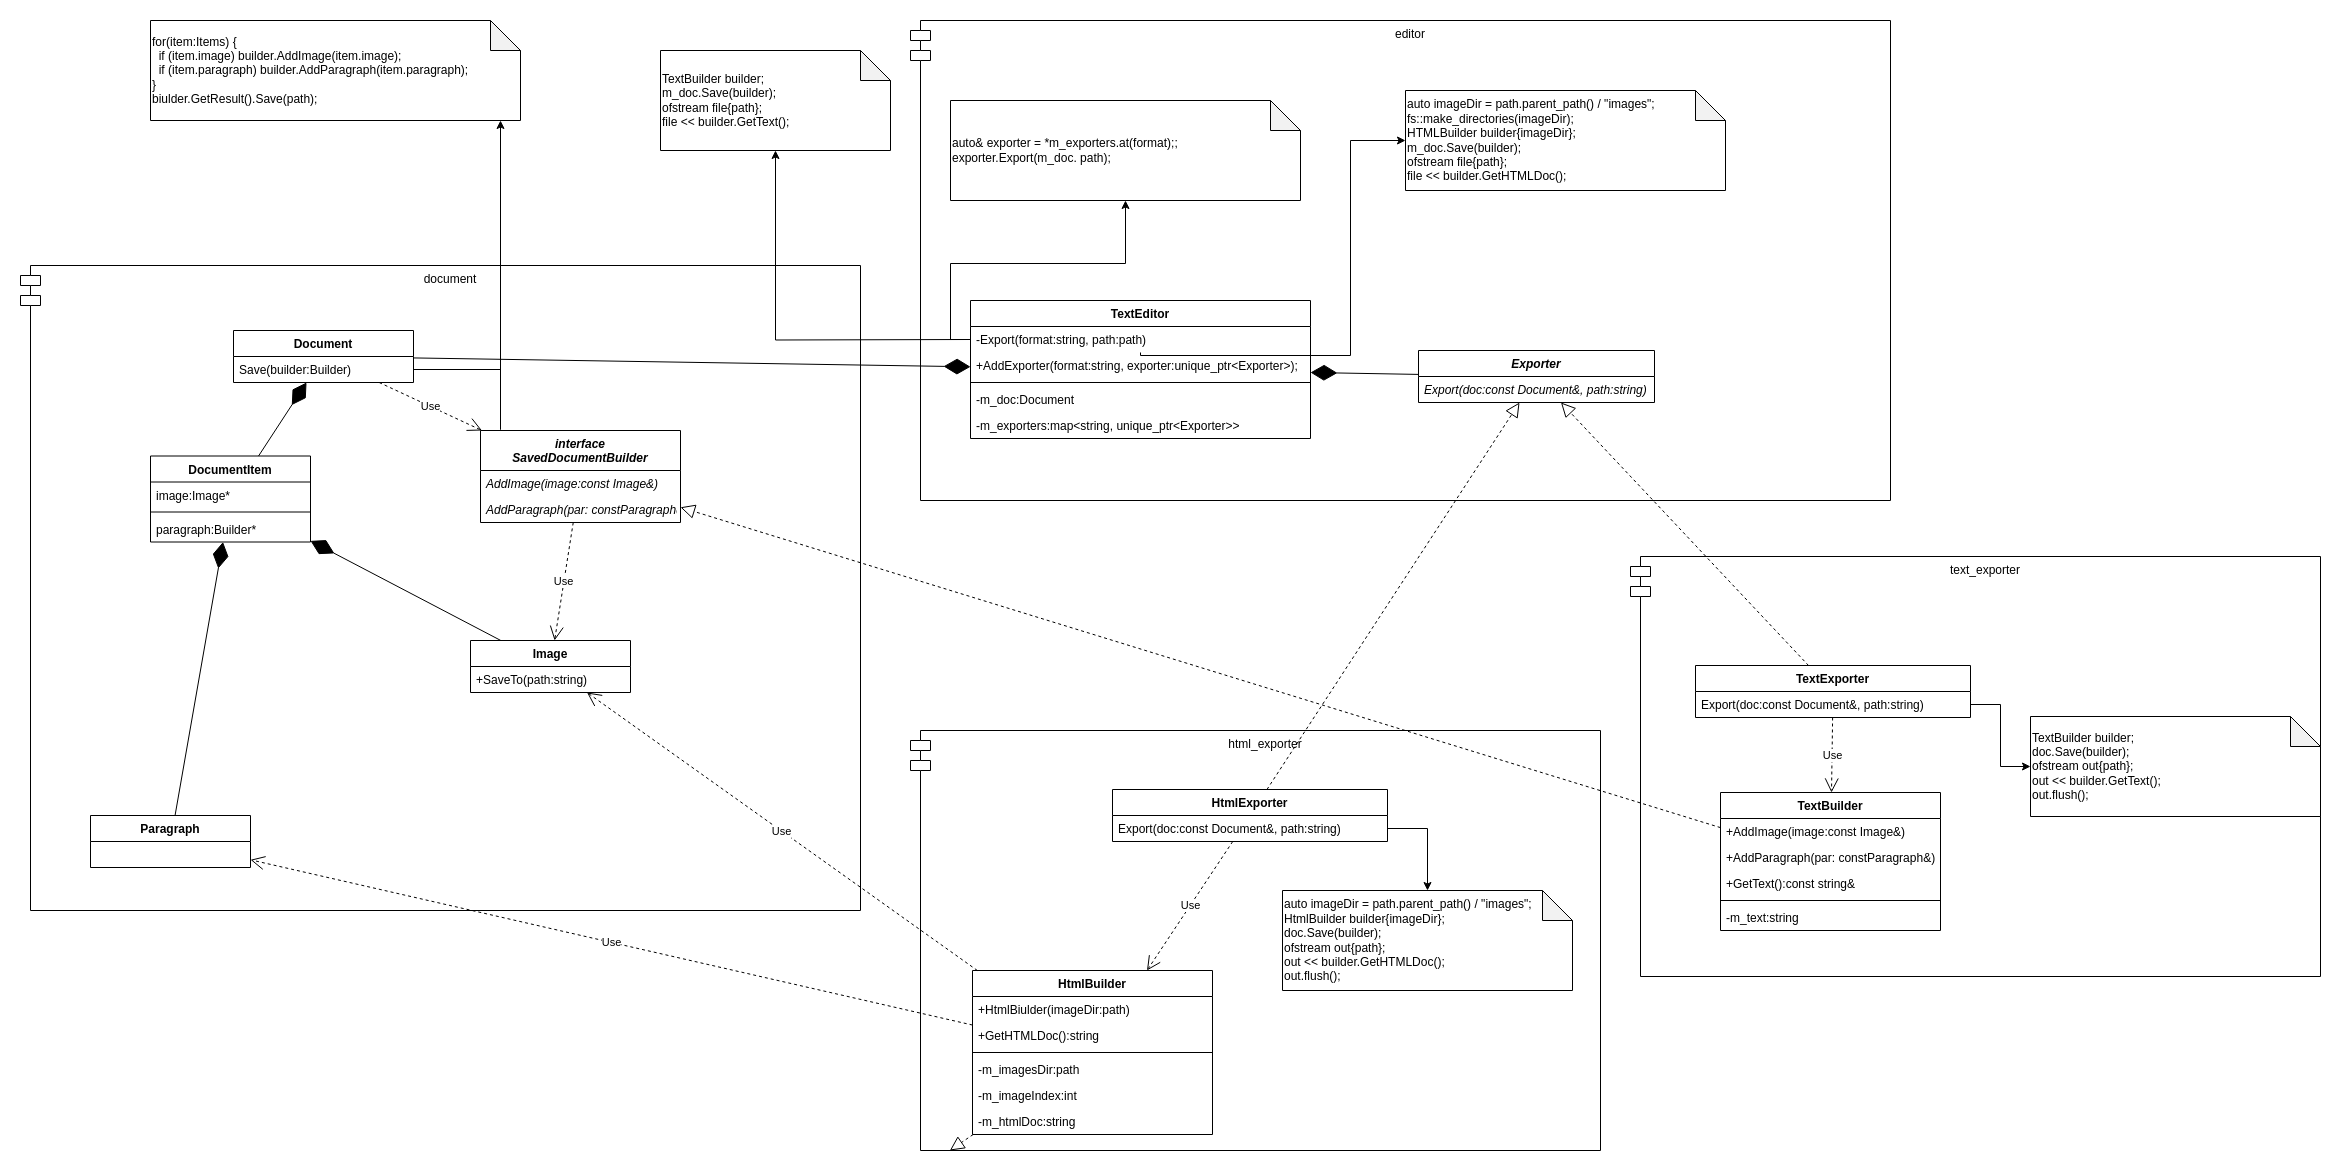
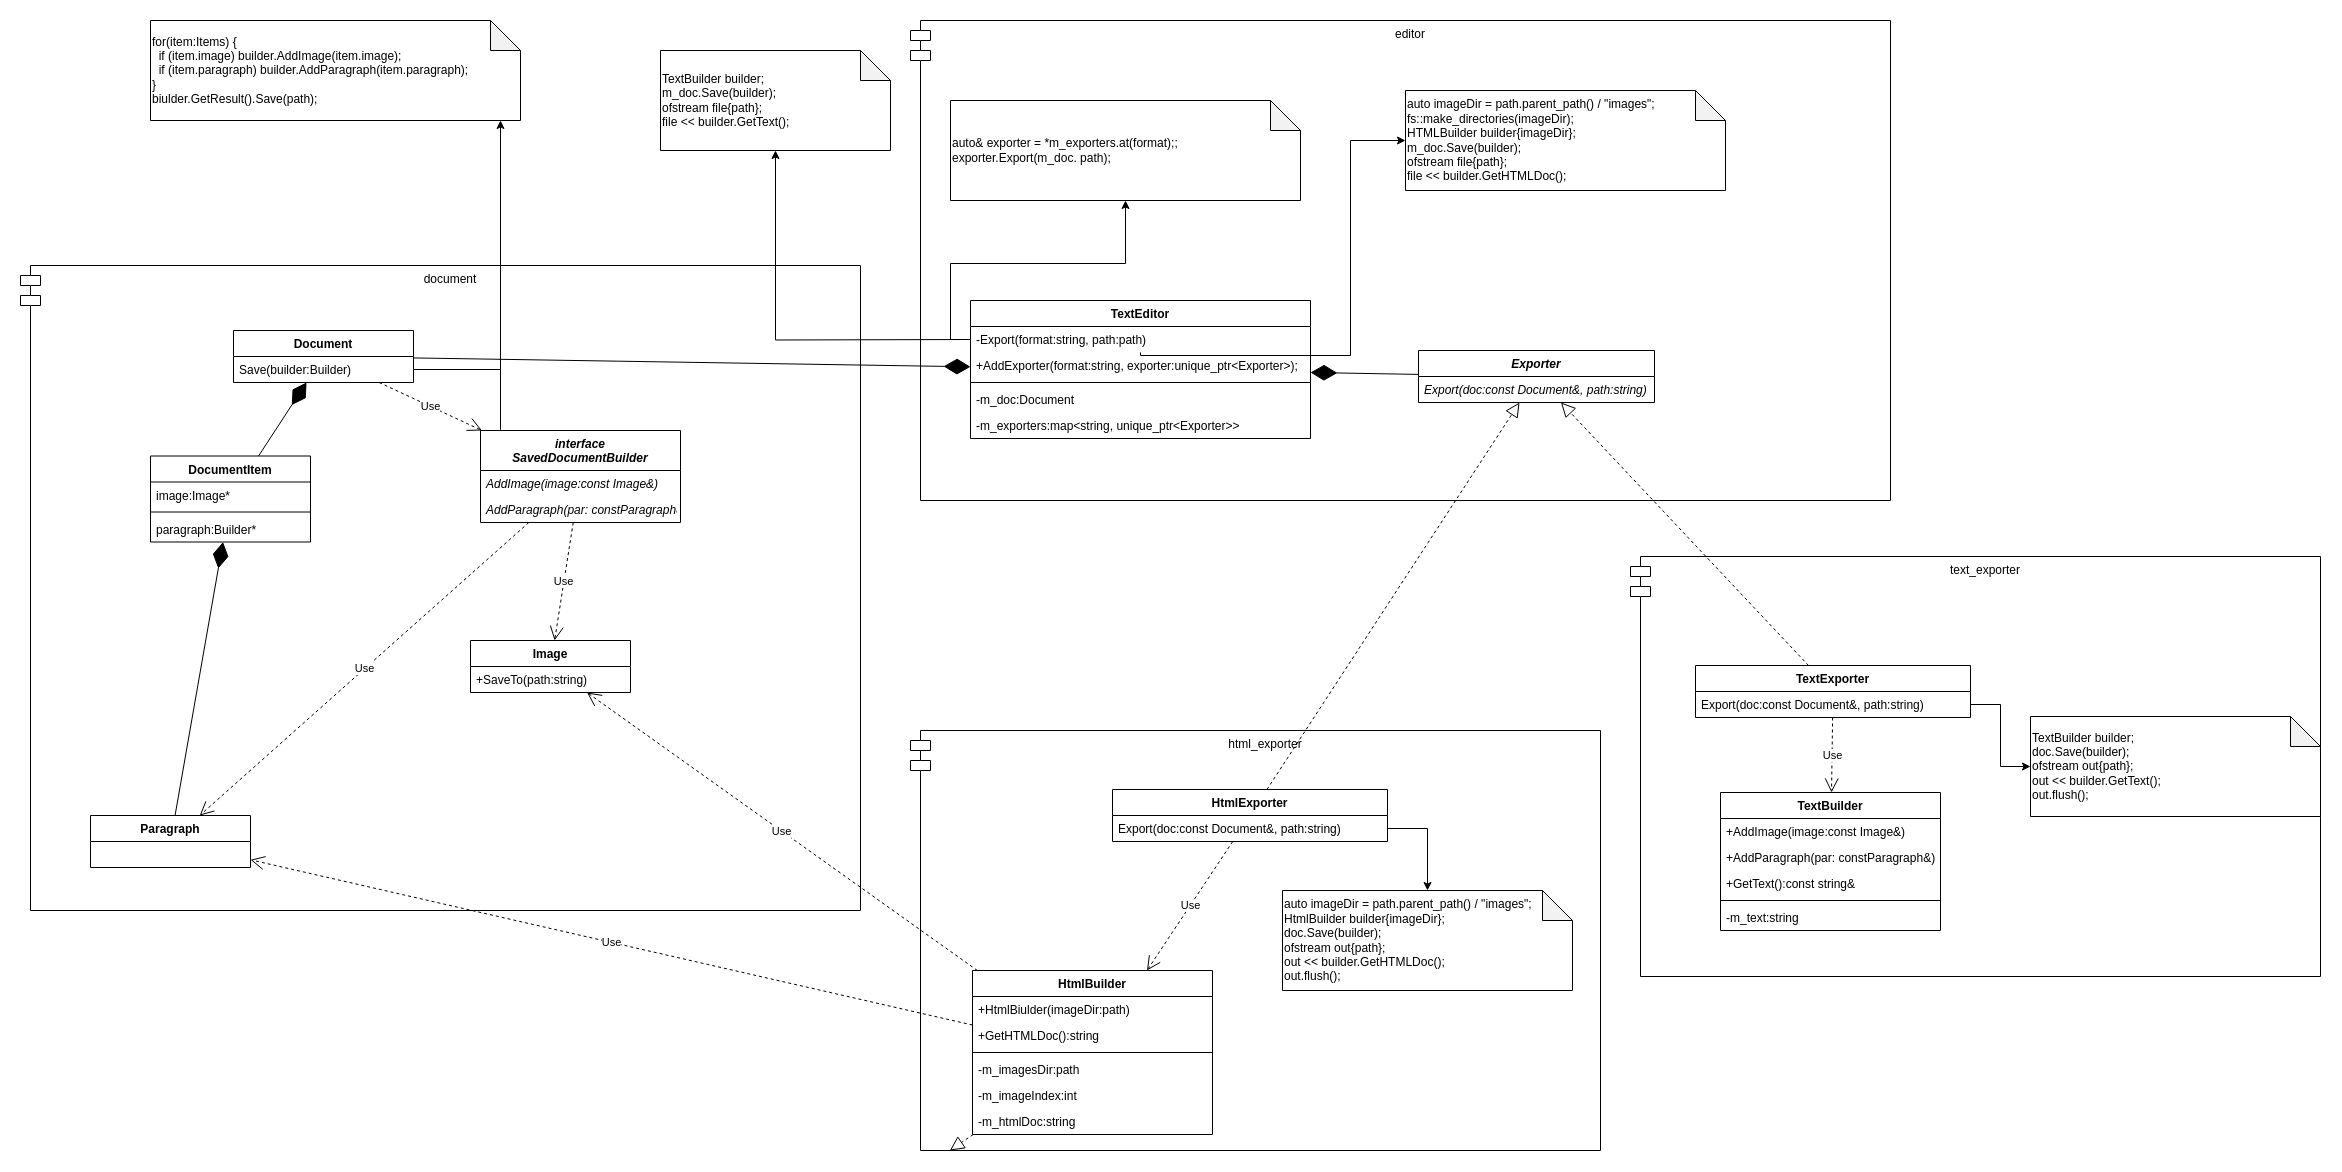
edge "Image" -> "DocumentItem": removed
edge "interface SavedDocumentBuilder" -> "Paragraph": added, label "Use"
edge "TextBuilder" -> "interface SavedDocumentBuilder": removed
